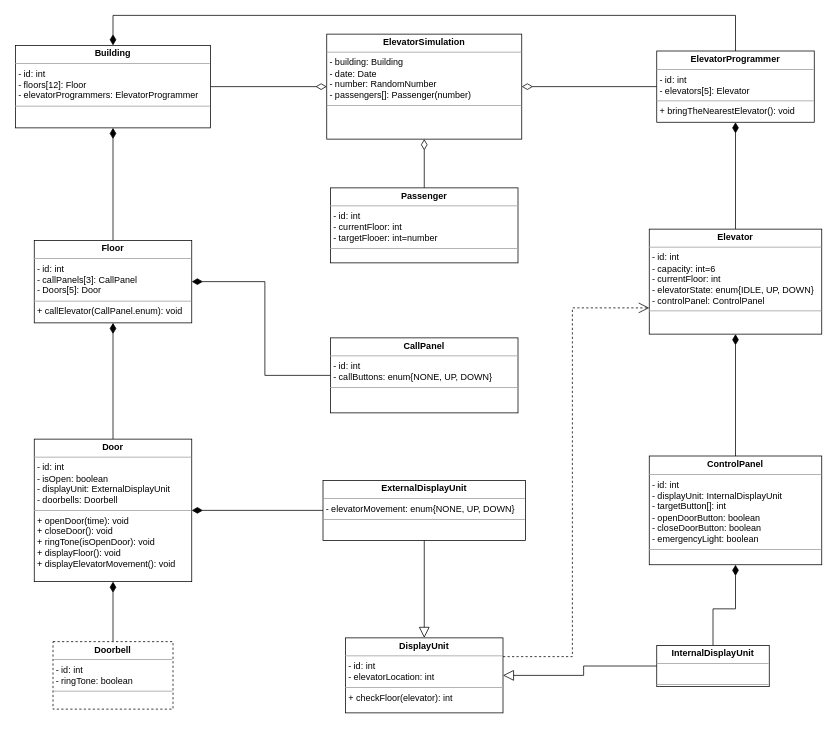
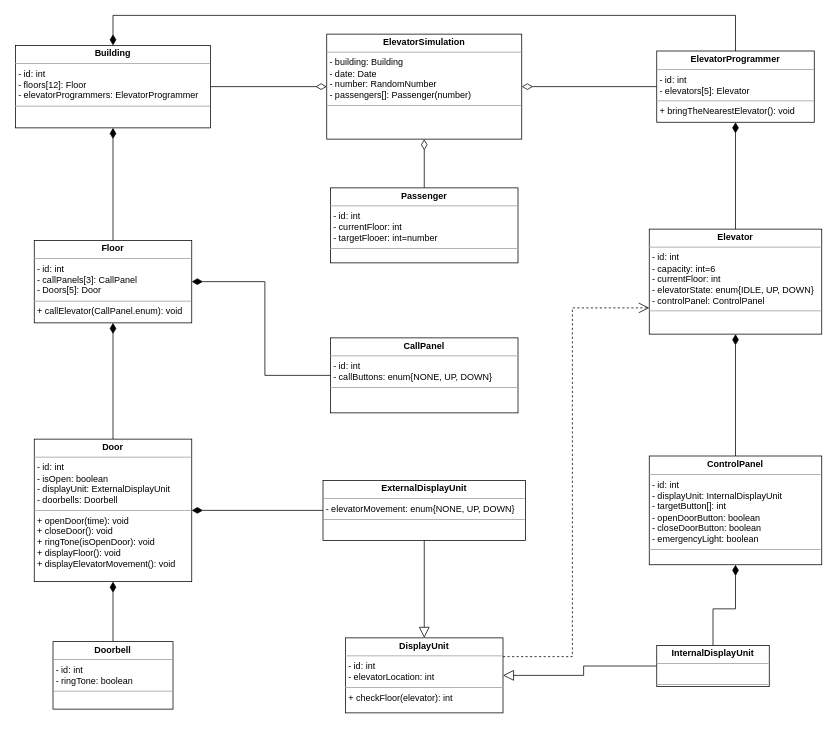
node "Doorbell - id: int - ringTone: boolean": style dashed -> solid
